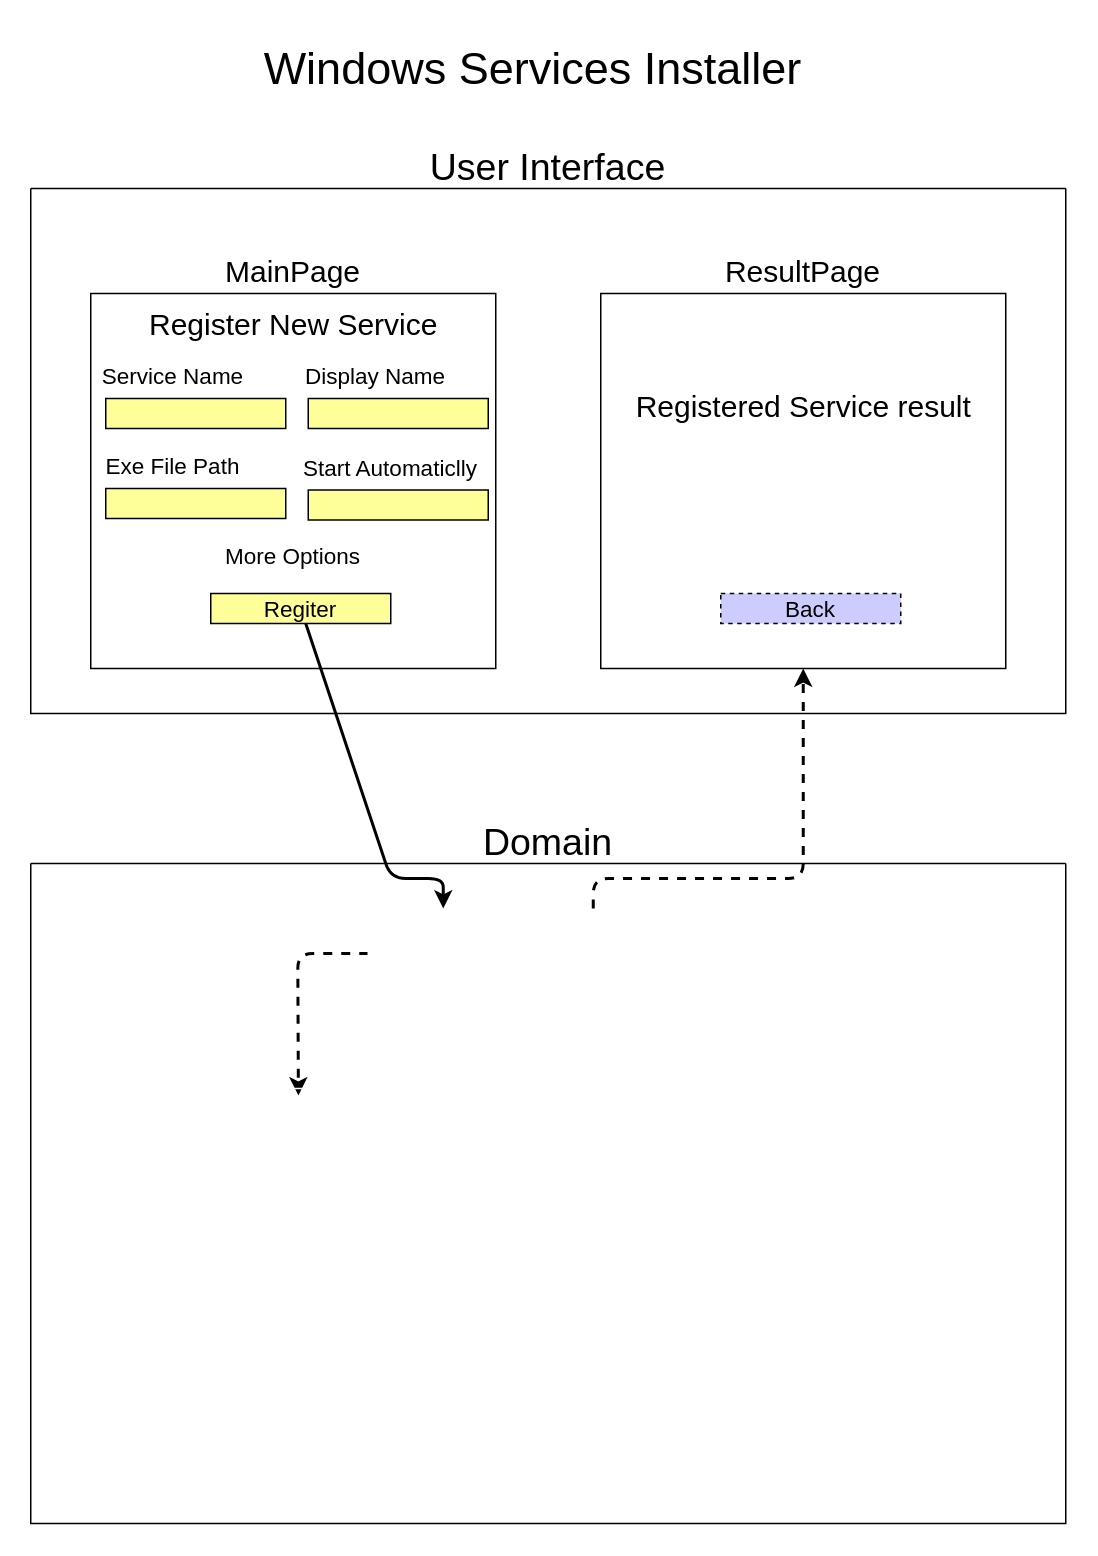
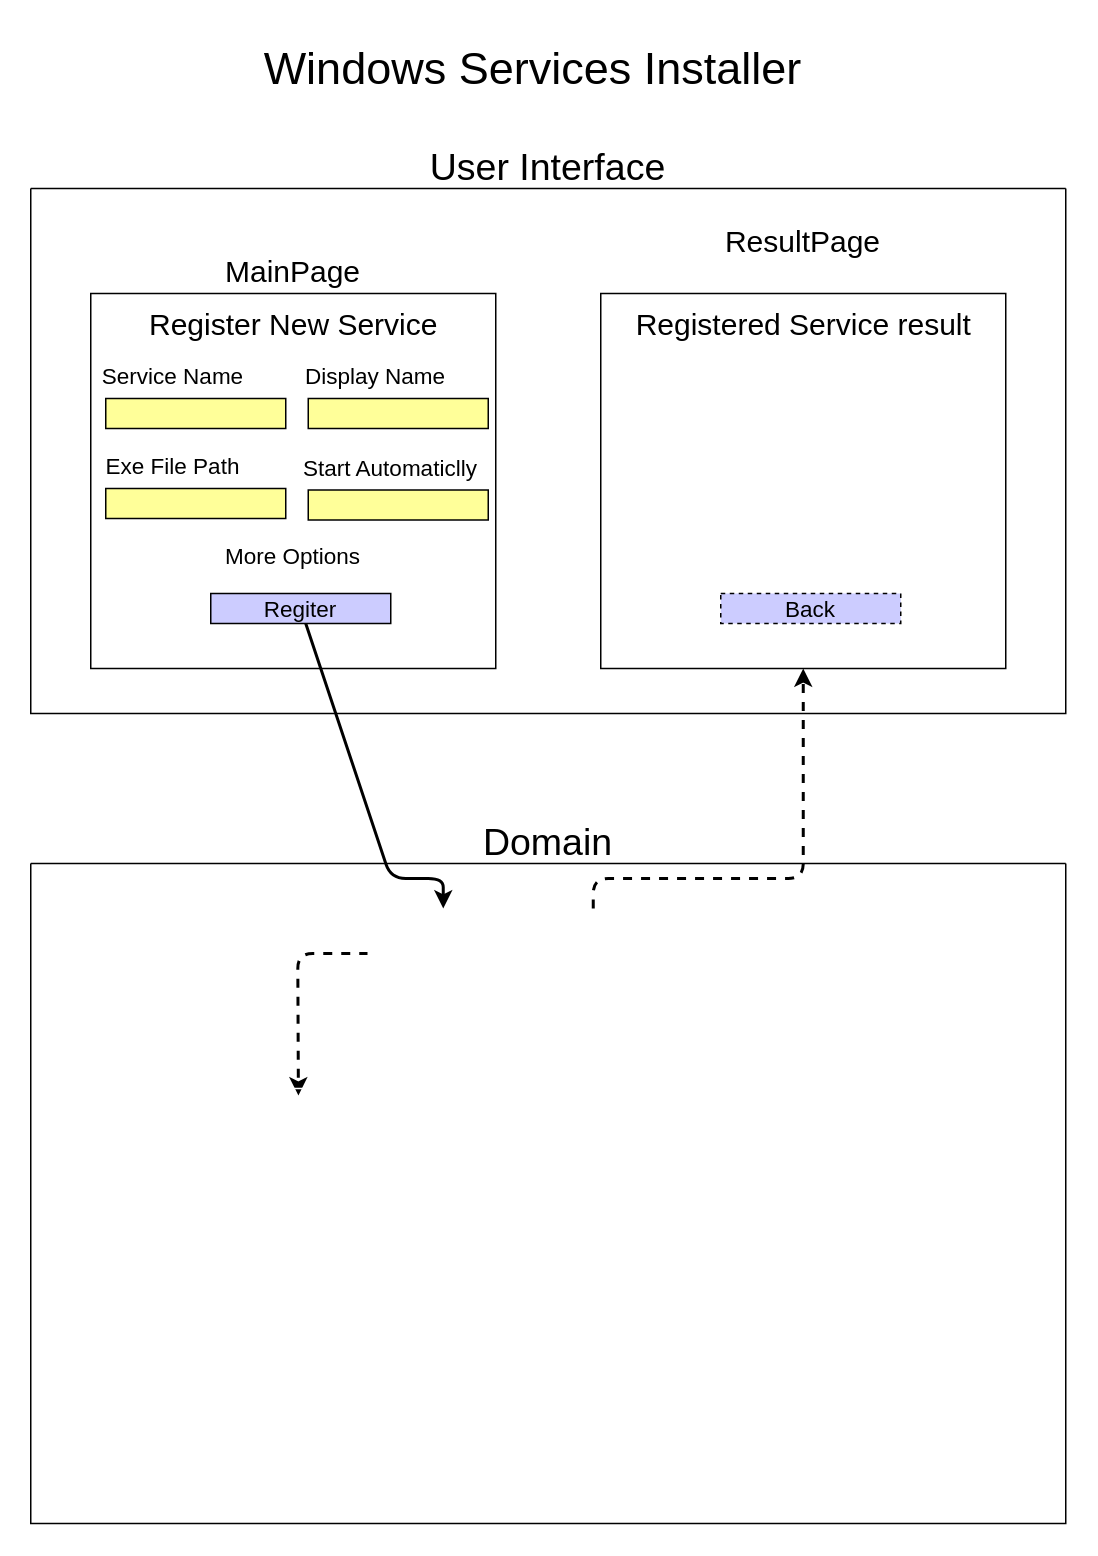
node "ResultPage": moved (803, 271) -> (803, 241)
node "Registered Service result": moved (803, 406) -> (803, 323)
node "Regiter": fillcolor #ffff99 -> #ccccff
